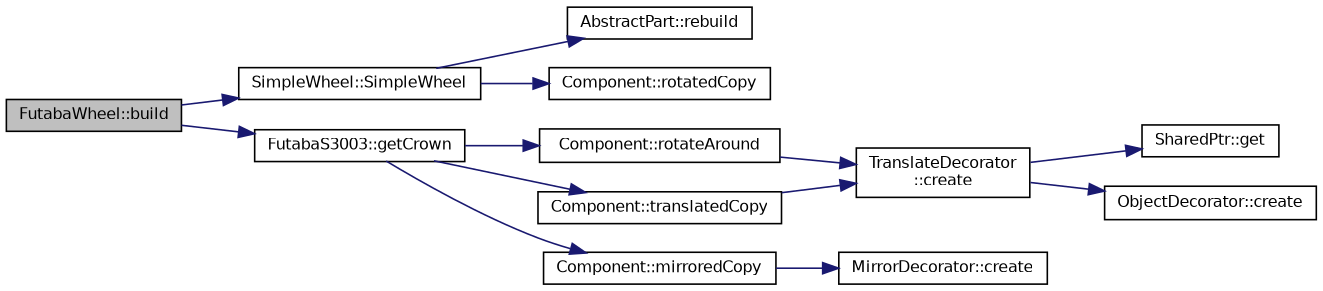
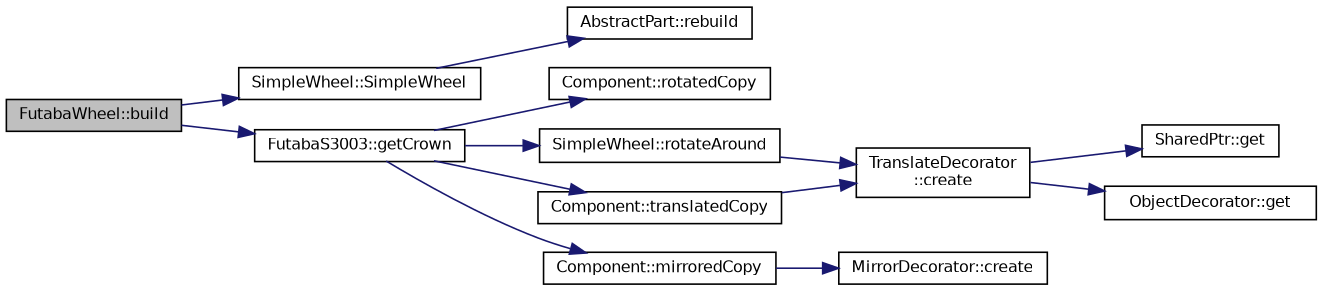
edge "SimpleWheel::SimpleWheel" -> "Component::rotatedCopy": now "FutabaS3003::getCrown" -> "Component::rotatedCopy"
node "Component::rotateAround": label "Component::rotateAround" -> "SimpleWheel::rotateAround"
node "ObjectDecorator::create": label "ObjectDecorator::create" -> "ObjectDecorator::get"
